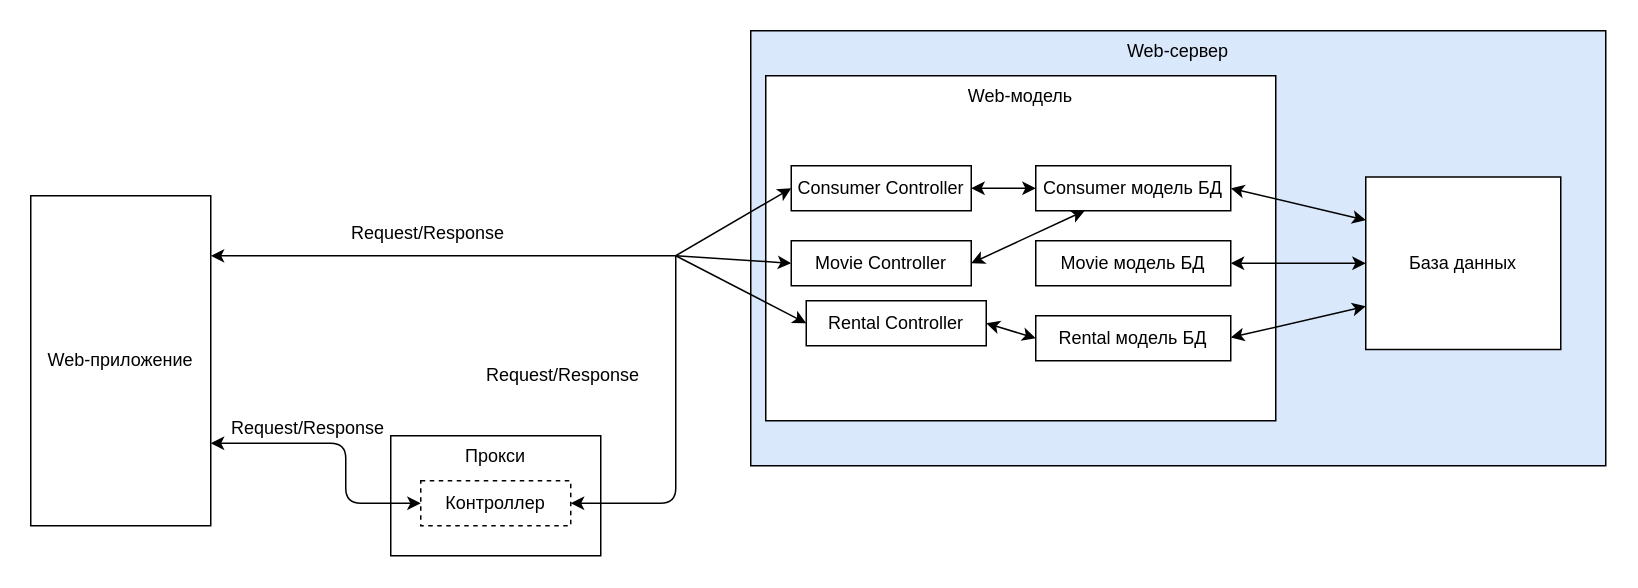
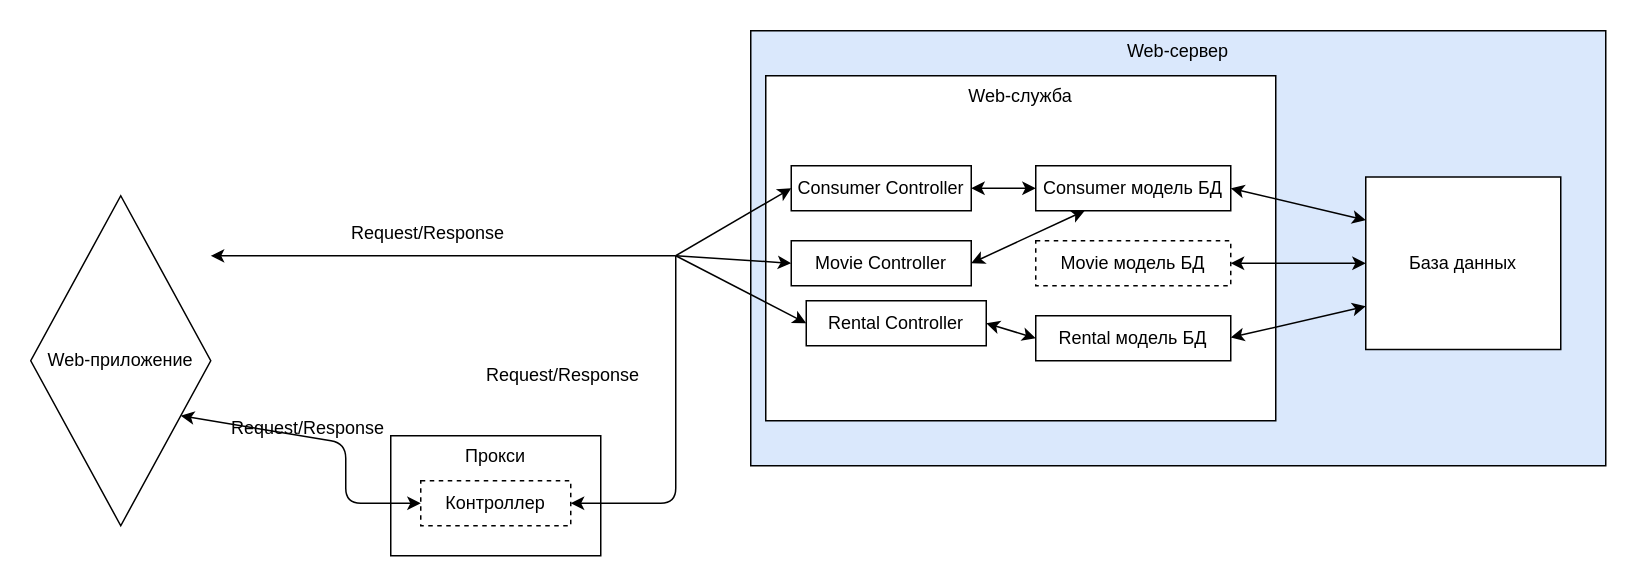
node "Web-модель": label "Web-модель" -> "Web-служба"
node "Movie модель БД": style solid -> dashed
node "Web-приложение": shape rectangle -> diamond
